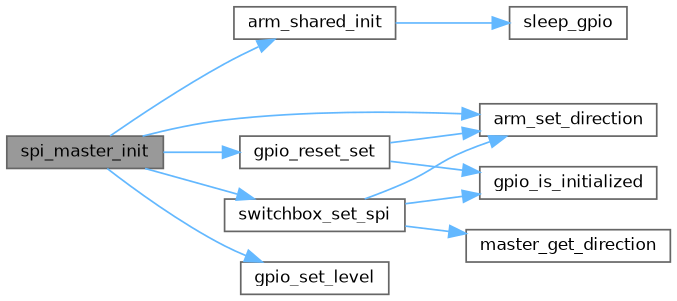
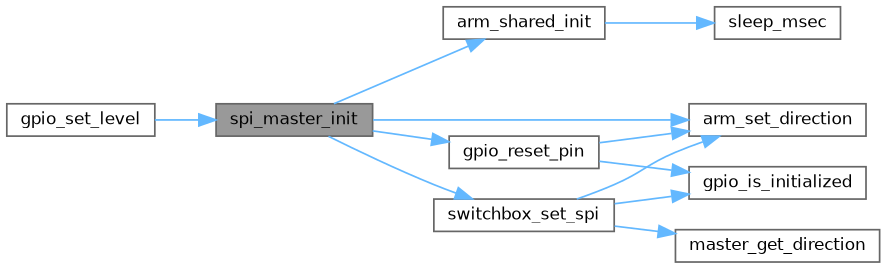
node "sleep_gpio": label "sleep_gpio" -> "sleep_msec"
node "gpio_reset_set": label "gpio_reset_set" -> "gpio_reset_pin"
edge "spi_master_init" -> "gpio_set_level": reversed
